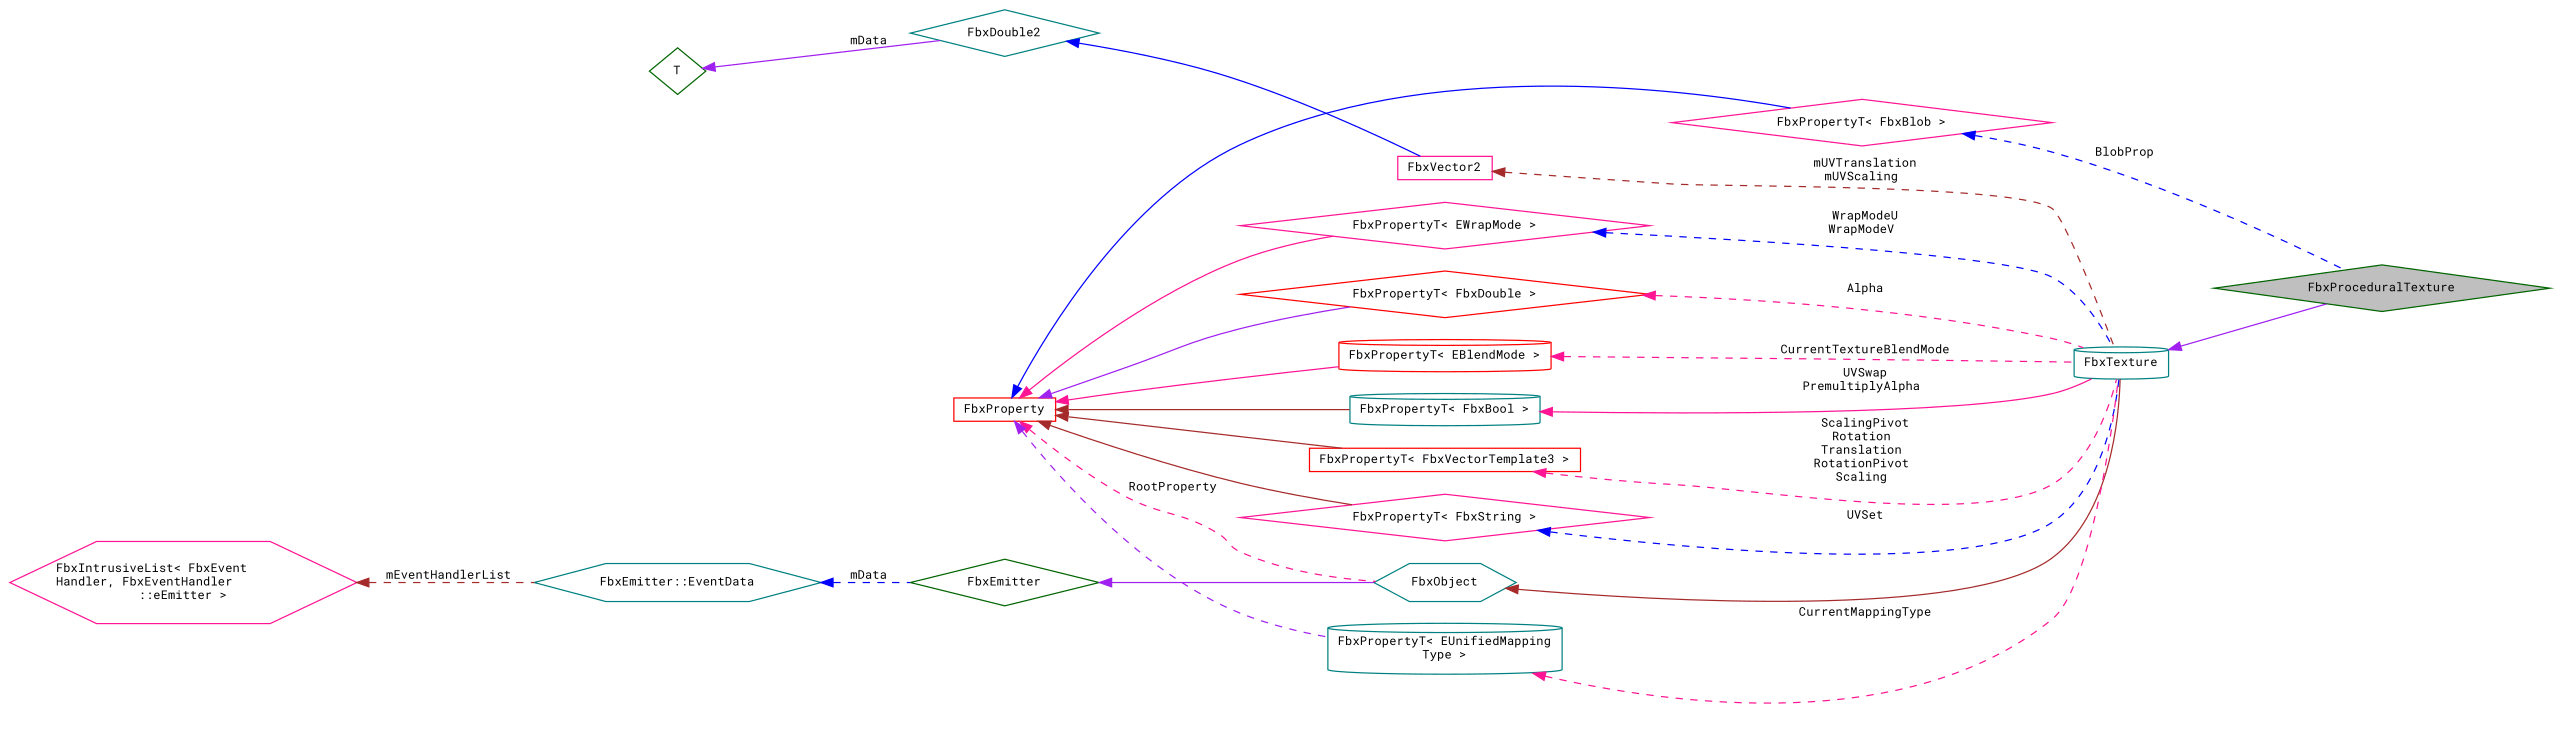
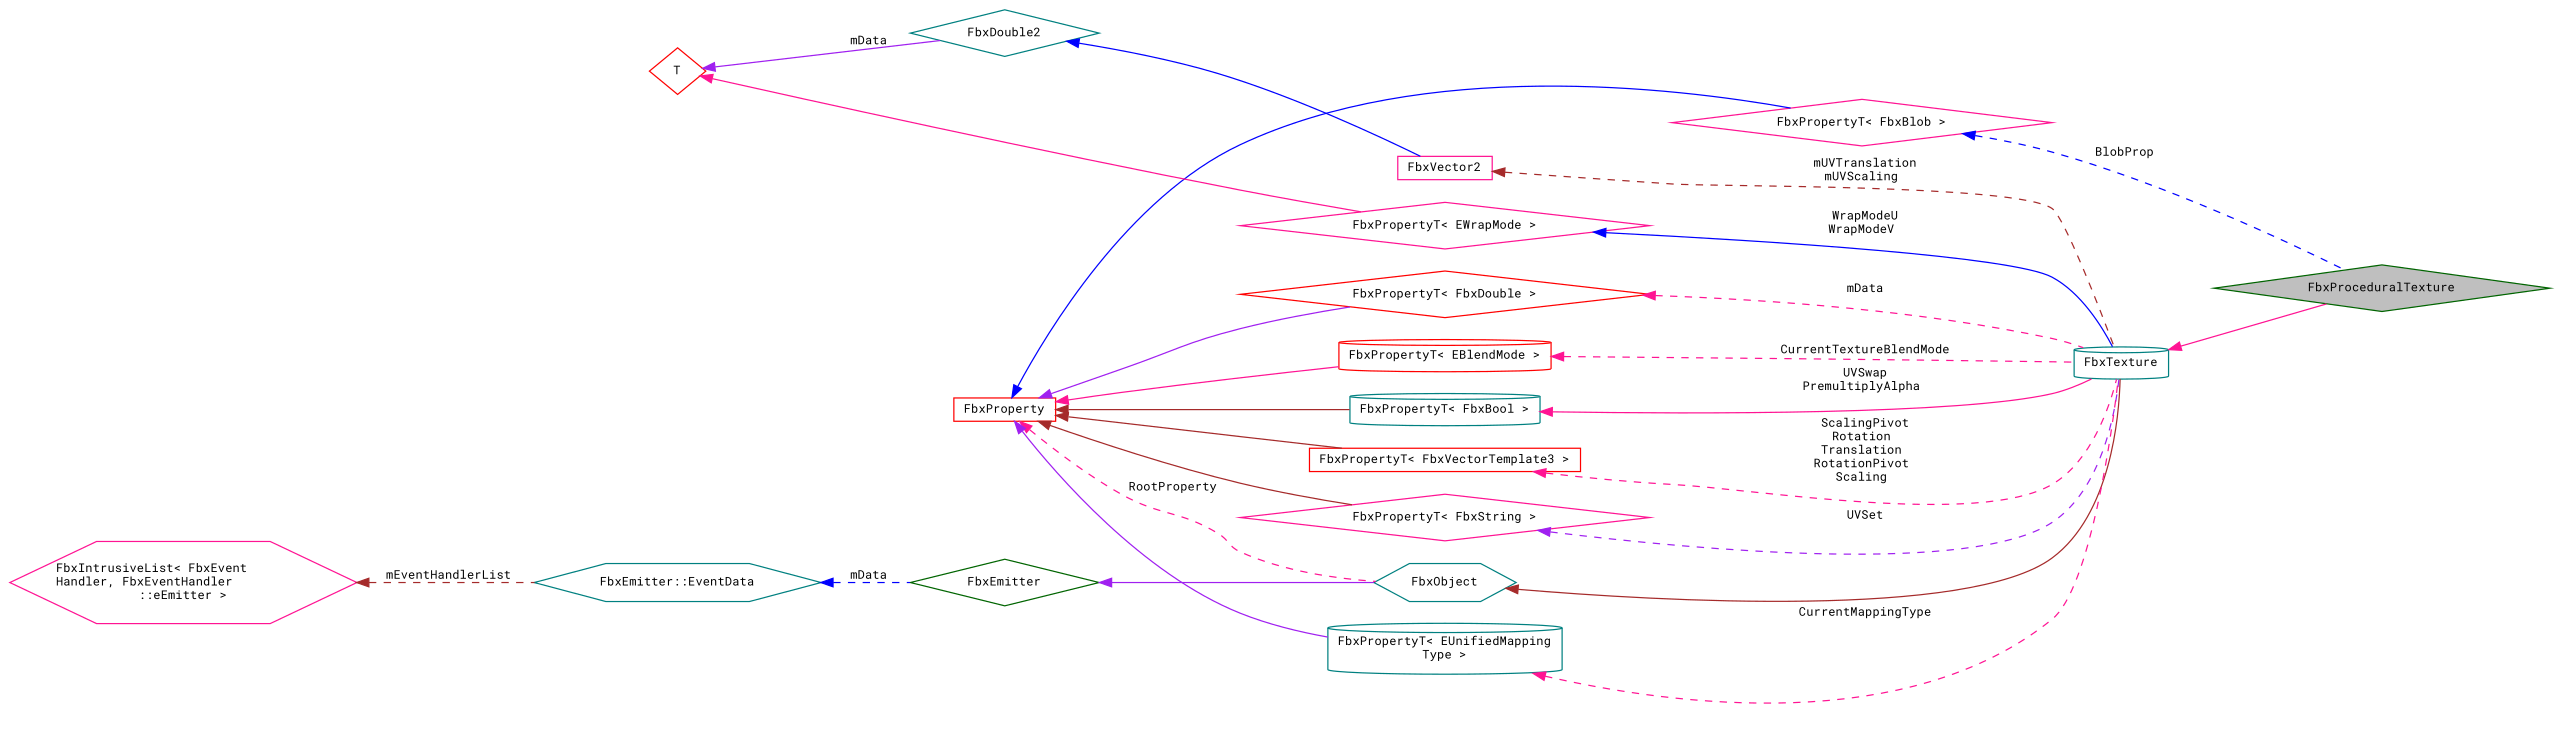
node "T": color darkgreen -> red
edge "FbxTexture" -> "FbxPropertyT< EWrapMode >": style dashed -> solid
edge "FbxTexture" -> "FbxPropertyT< FbxDouble >": label " Alpha" -> " mData"
edge "FbxPropertyT< EWrapMode >" -> "FbxProperty": now "FbxPropertyT< EWrapMode >" -> "T"
edge "FbxProceduralTexture" -> "FbxTexture": color purple -> deeppink
edge "FbxTexture" -> "FbxPropertyT< FbxString >": color blue -> purple
edge "FbxPropertyT< EUnifiedMapping Type >" -> "FbxProperty": style dashed -> solid
